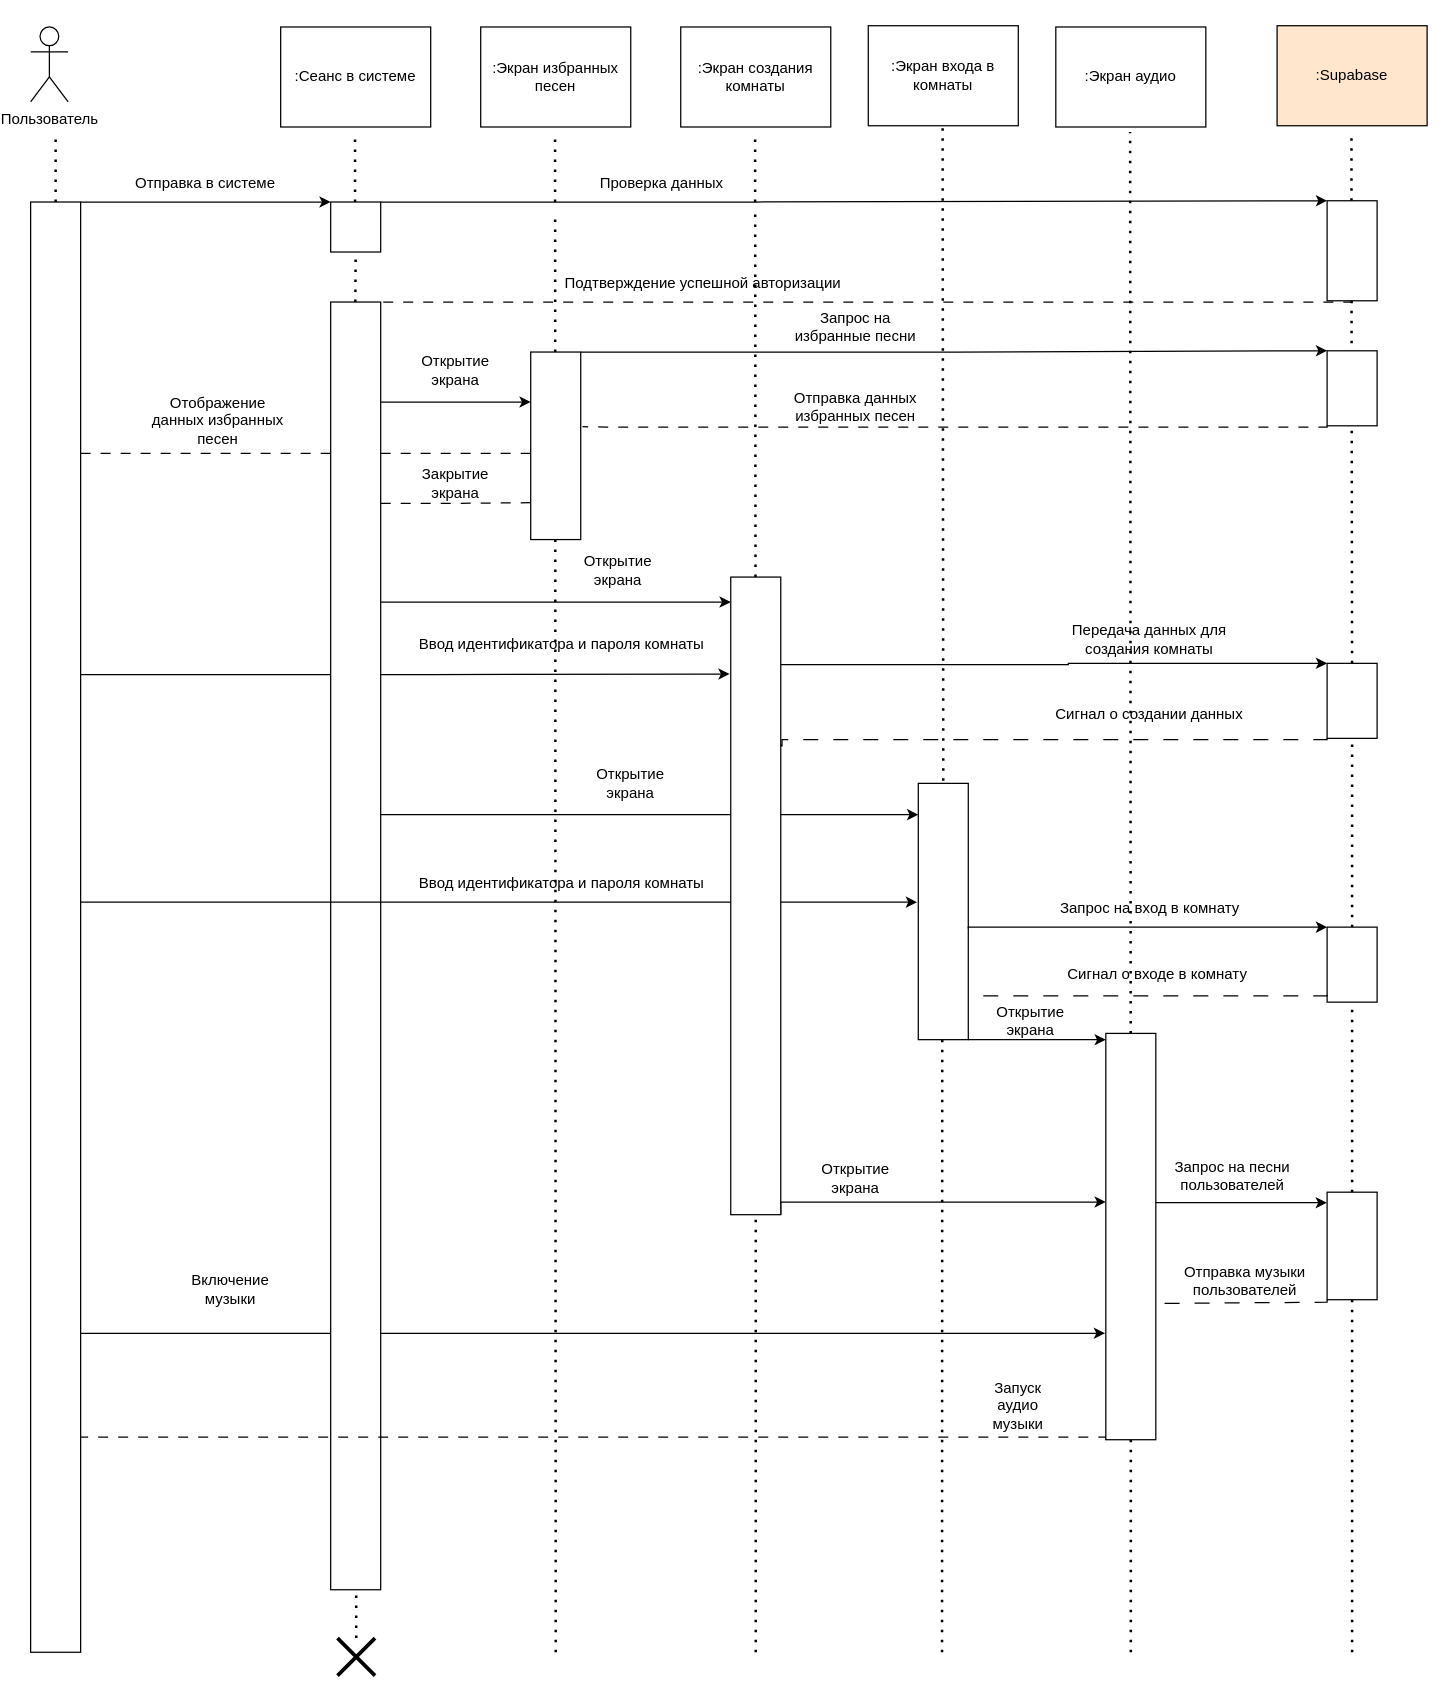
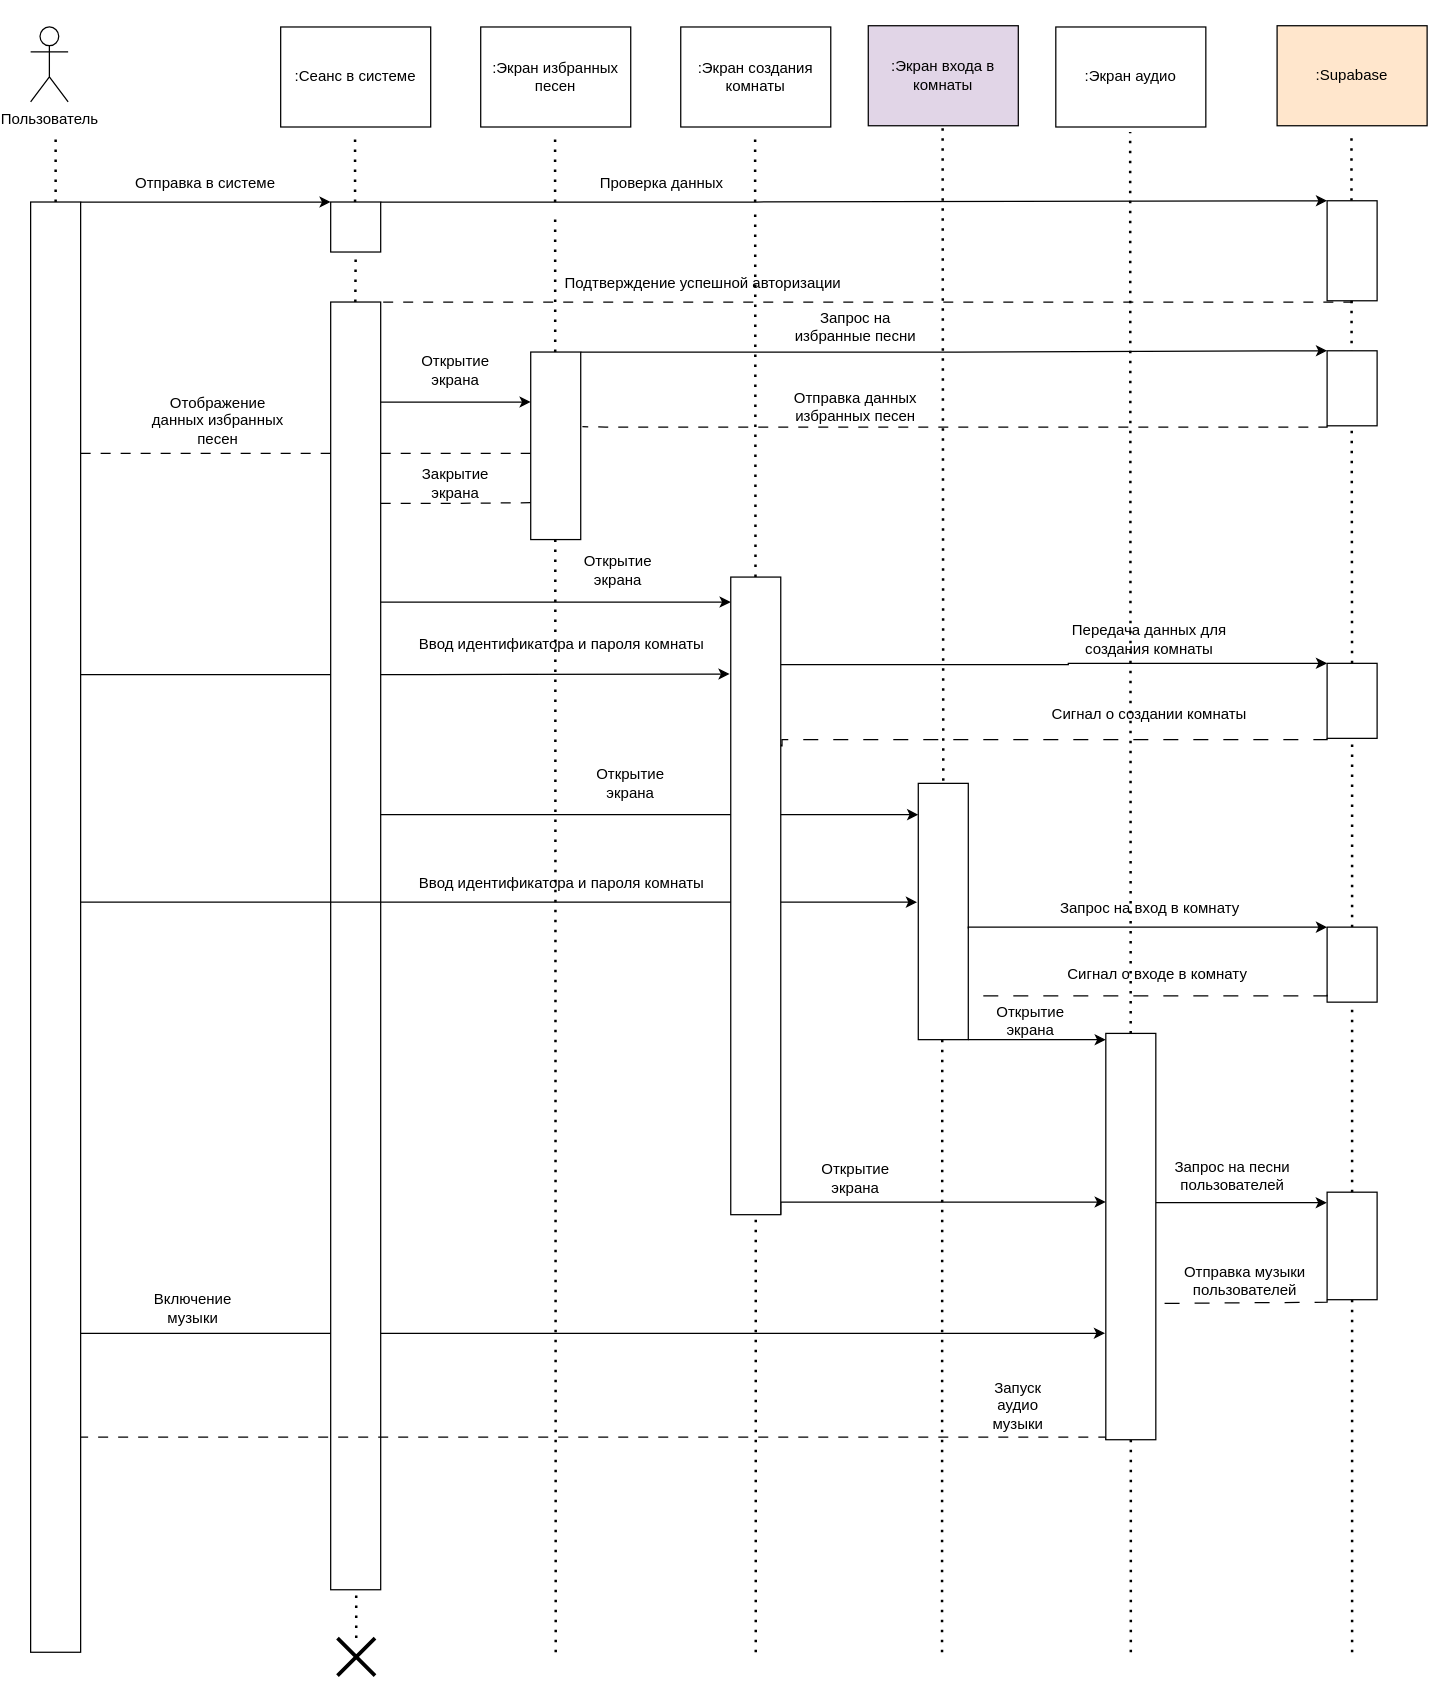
node ":Экран входа в комнаты": fillcolor #ffffff -> #e1d5e7
node "Сигнал о создании данных": label "Сигнал о создании данных" -> "Сигнал о создании комнаты"
node "Включение музыки": moved (231, 1289) -> (193, 1308)
